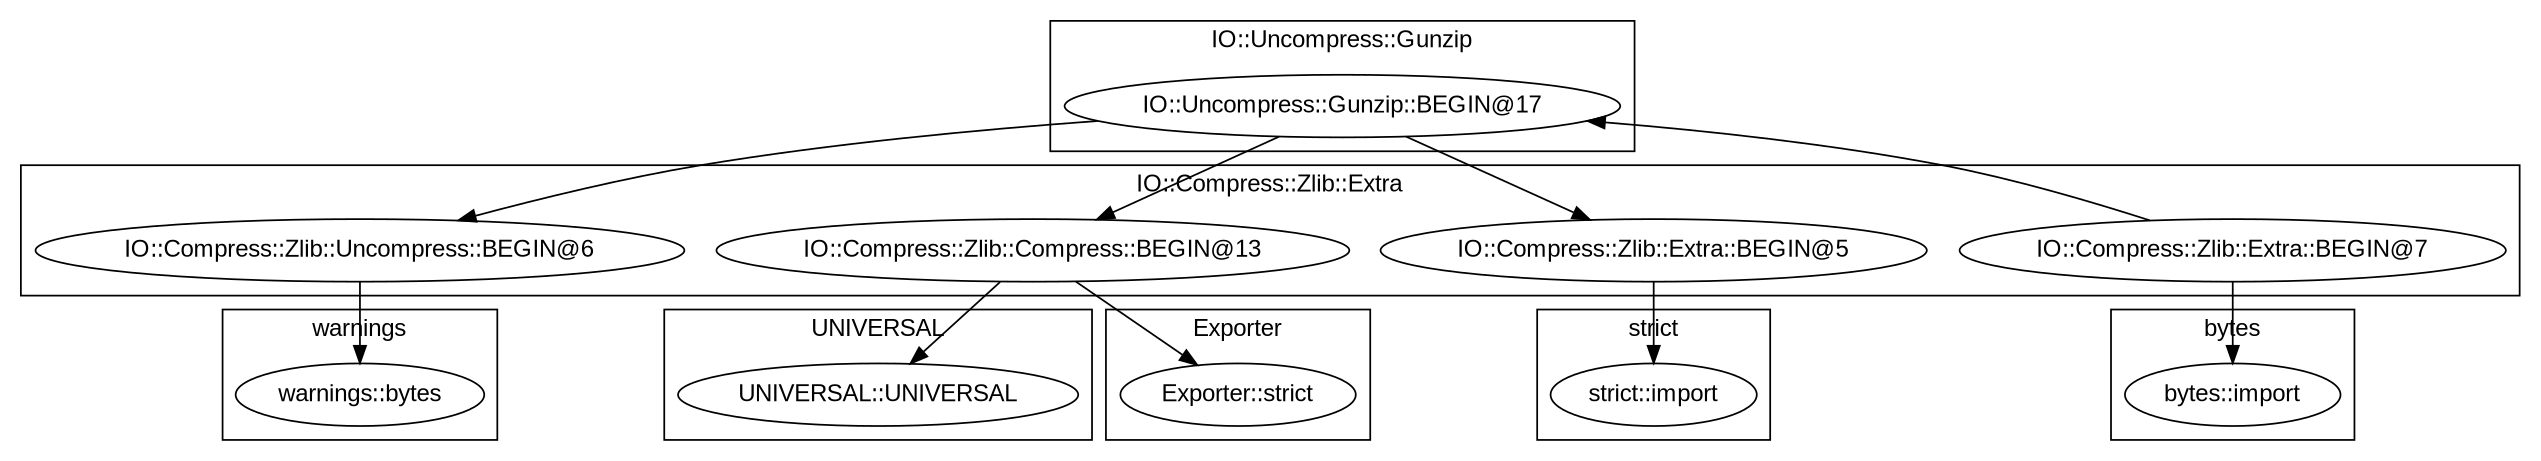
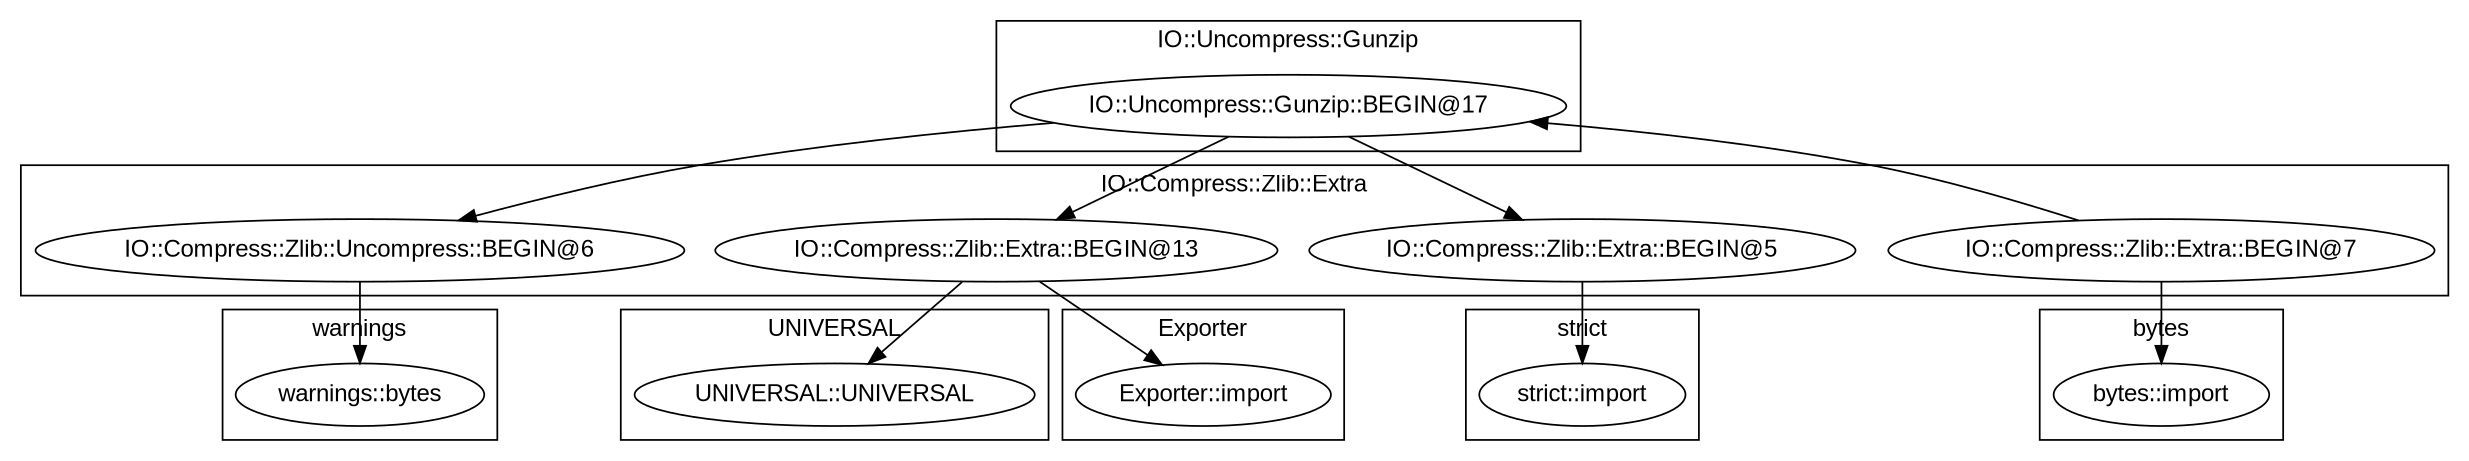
node "IO::Compress::Zlib::Compress::BEGIN@13": label "IO::Compress::Zlib::Compress::BEGIN@13" -> "IO::Compress::Zlib::Extra::BEGIN@13"
node "Exporter::strict": label "Exporter::strict" -> "Exporter::import"
